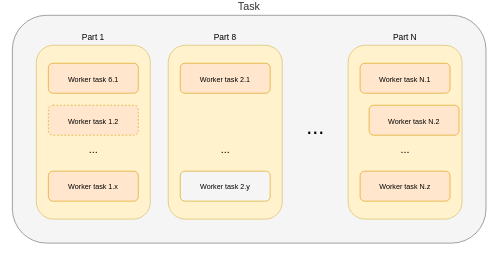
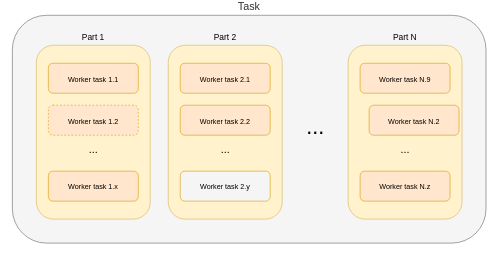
node "Part 8": label "Part 8" -> "Part 2"
node "Worker task 6.1": label "Worker task 6.1" -> "Worker task 1.1"
node "Worker task N.1": label "Worker task N.1" -> "Worker task N.9"
node "Worker task 2.2": added
